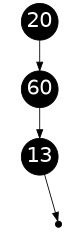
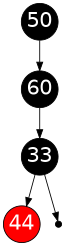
node "20": label "20" -> "50"
node "13": label "13" -> "33"
node "44": added
